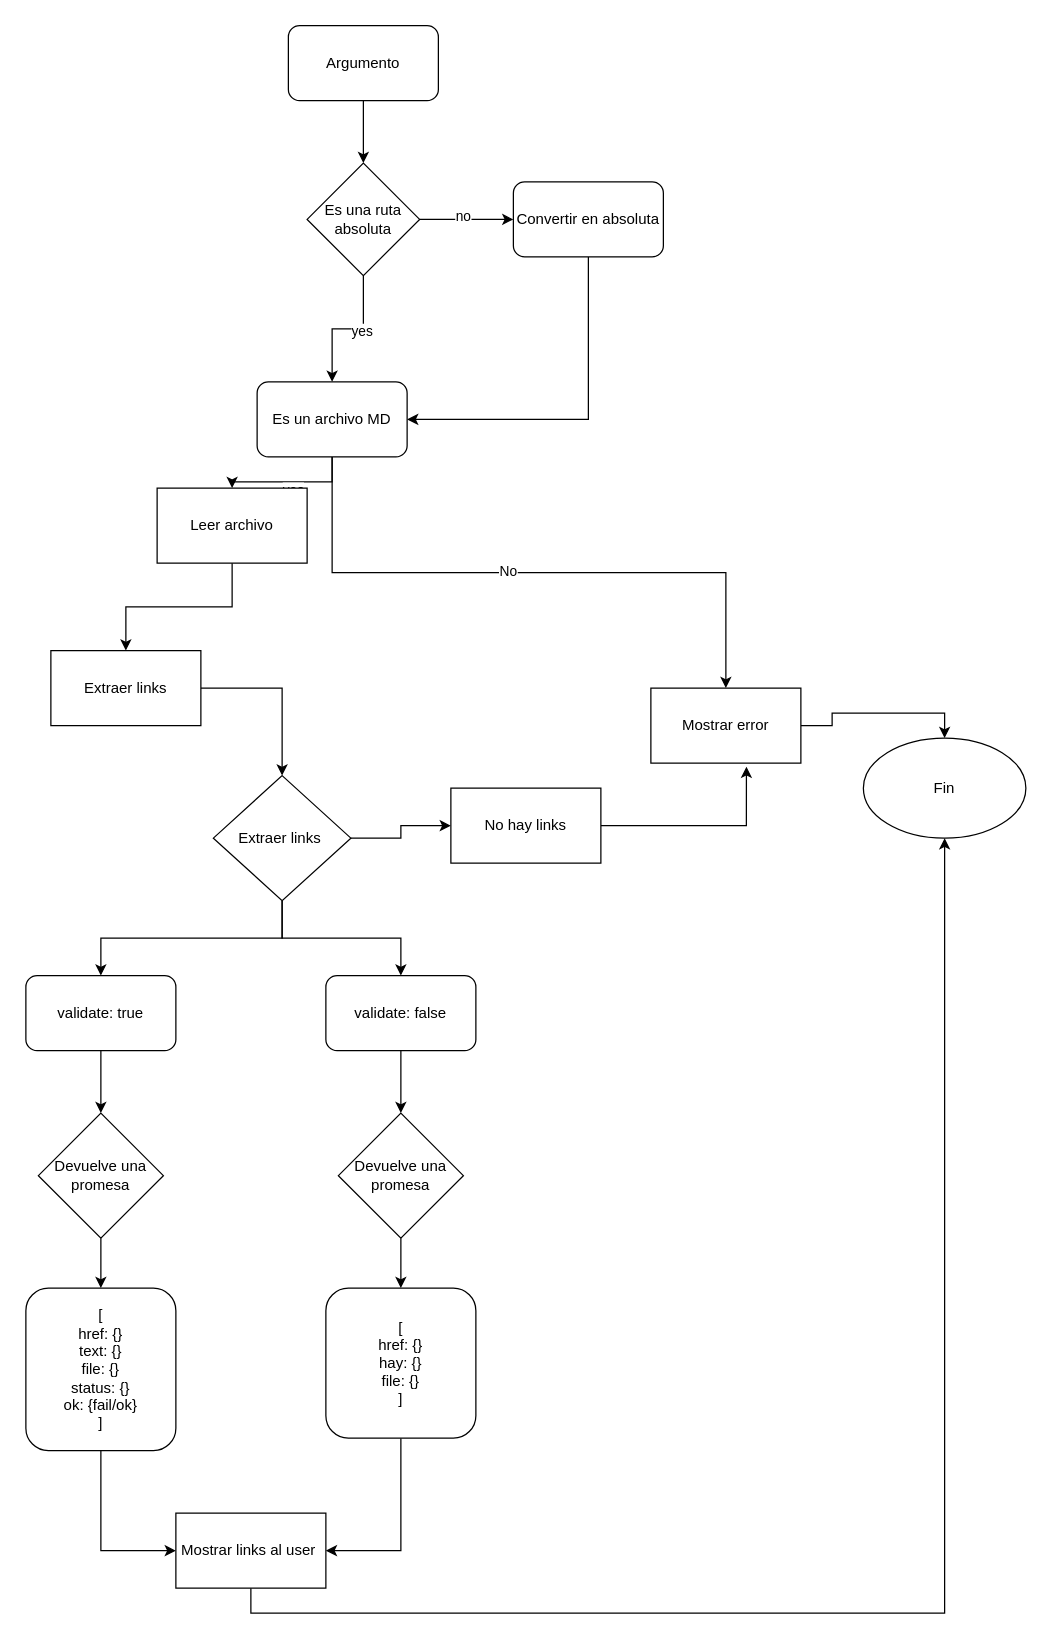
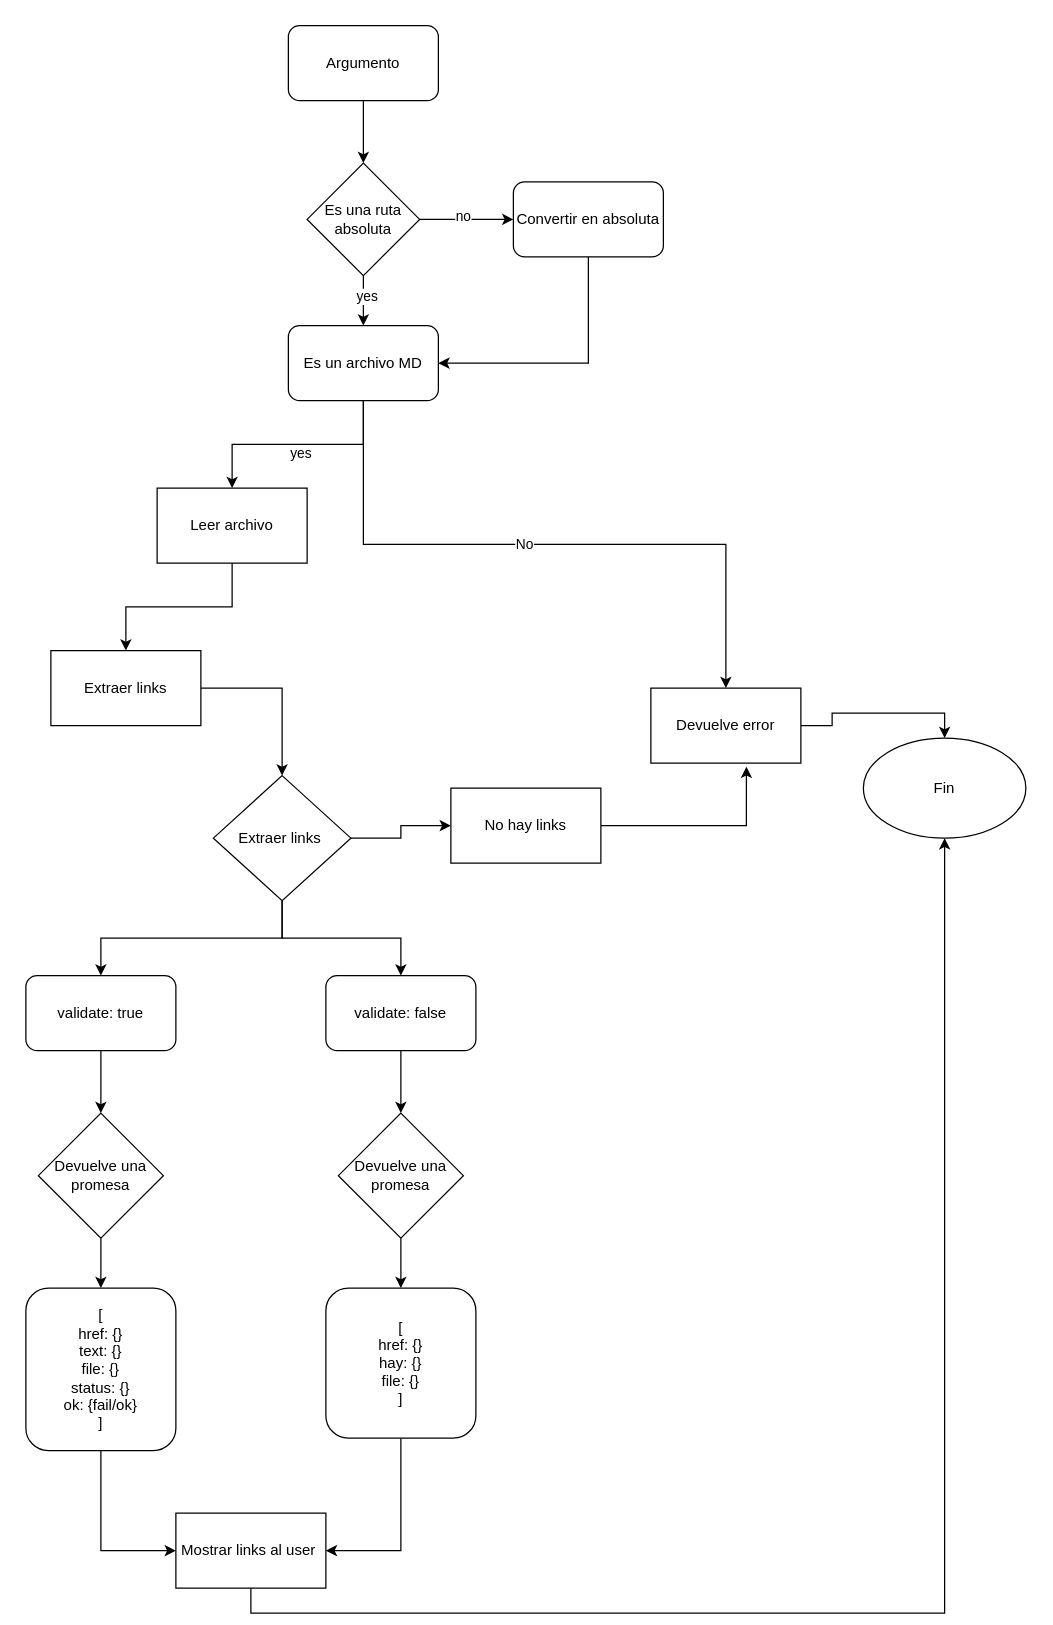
node "Es un archivo MD": moved (332, 419) -> (363, 363)
node "Mostrar error": label "Mostrar error" -> "Devuelve error"
